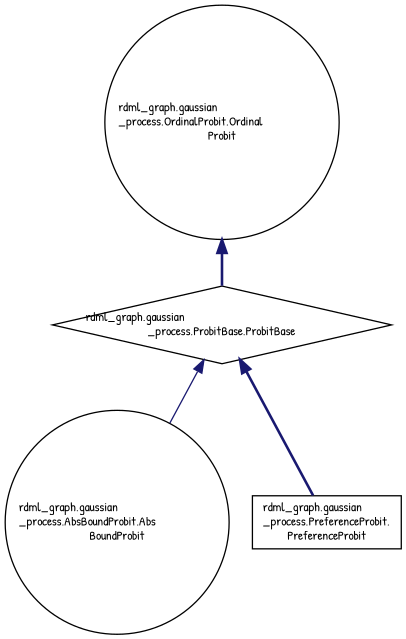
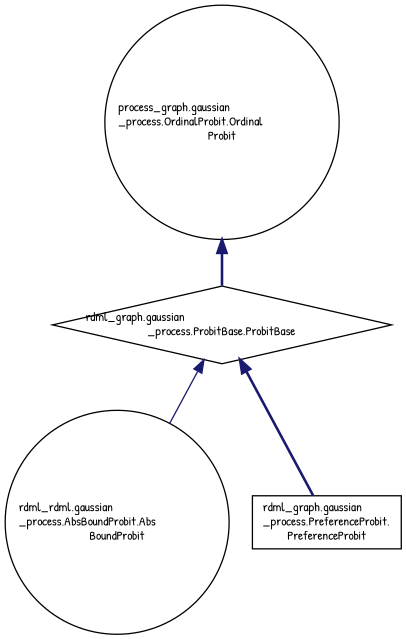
node "rdml_graph.gaussian _process.OrdinalProbit.Ordinal Probit": label "rdml_graph.gaussian _process.OrdinalProbit.Ordinal Probit" -> "process_graph.gaussian _process.OrdinalProbit.Ordinal Probit"
node "rdml_graph.gaussian _process.AbsBoundProbit.Abs BoundProbit": label "rdml_graph.gaussian _process.AbsBoundProbit.Abs BoundProbit" -> "rdml_rdml.gaussian _process.AbsBoundProbit.Abs BoundProbit"
